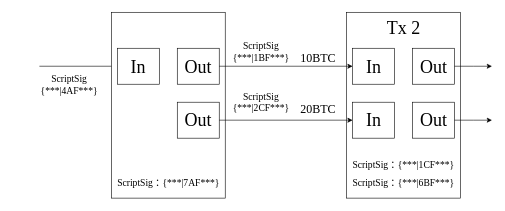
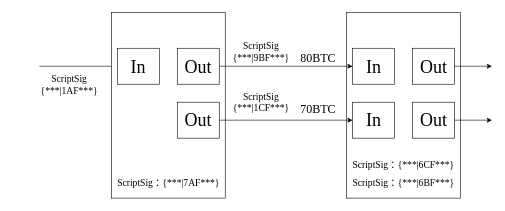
node "Tx 2": removed
node "ScriptSig {***|1BF***}": label "ScriptSig {***|1BF***}" -> "ScriptSig {***|9BF***}"
node "10BTC": label "10BTC" -> "80BTC"
node "ScriptSig {***|4AF***}": label "ScriptSig {***|4AF***}" -> "ScriptSig {***|1AF***}"
node "ScriptSig {***|2CF***}": label "ScriptSig {***|2CF***}" -> "ScriptSig {***|1CF***}"
node "20BTC": label "20BTC" -> "70BTC"
node "ScriptSig：{***|1CF***}": label "ScriptSig：{***|1CF***}" -> "ScriptSig：{***|6CF***}"
